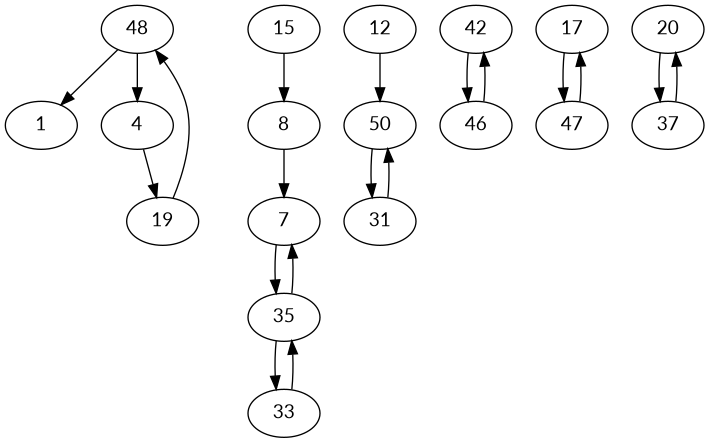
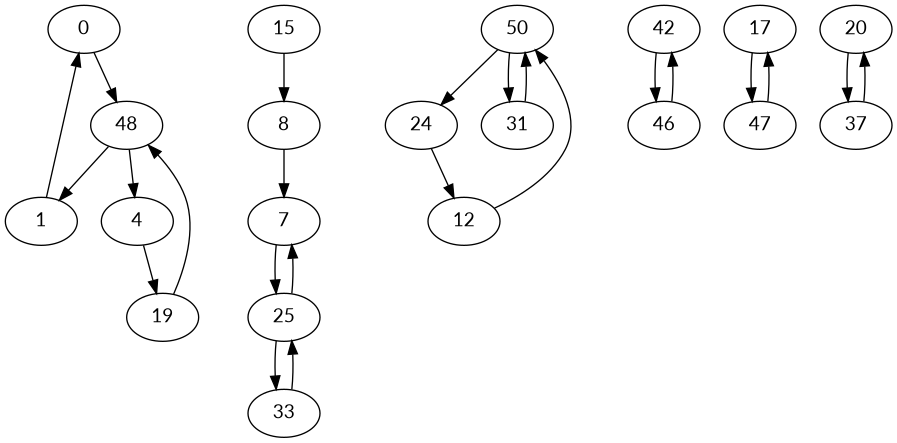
node "0": added
node "24": added
node "35": label "35" -> "25"
